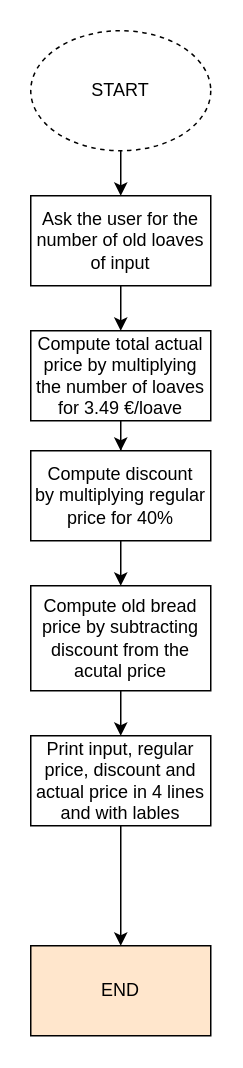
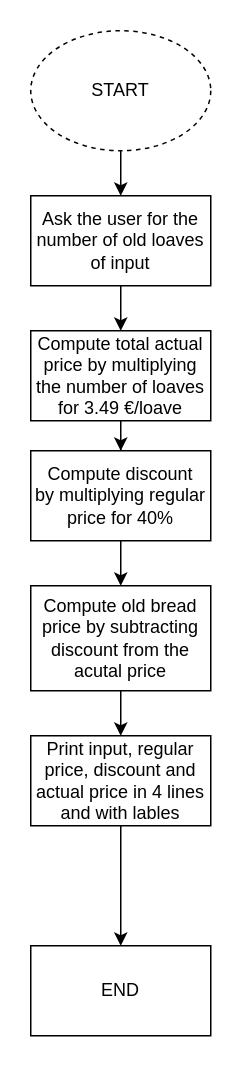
node "END": fillcolor #ffe6cc -> #ffffff
